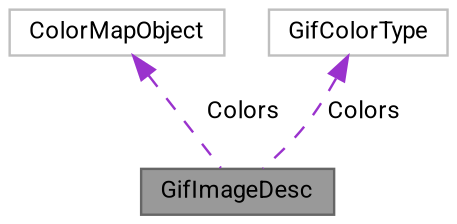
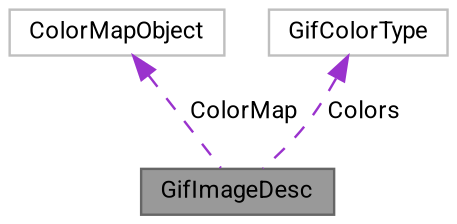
edge "GifImageDesc" -> "ColorMapObject": label " Colors" -> " ColorMap"
